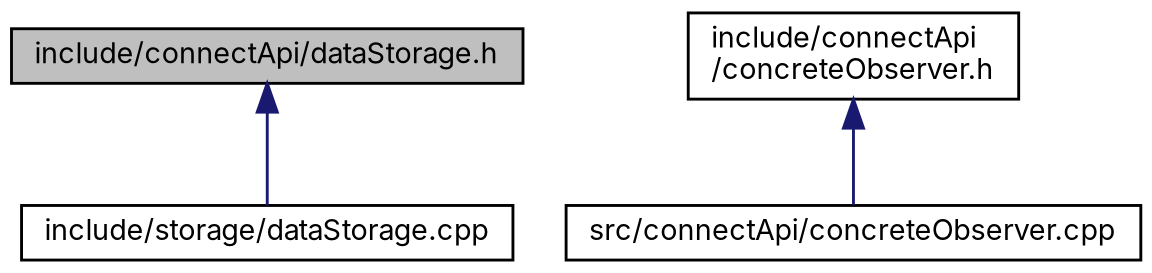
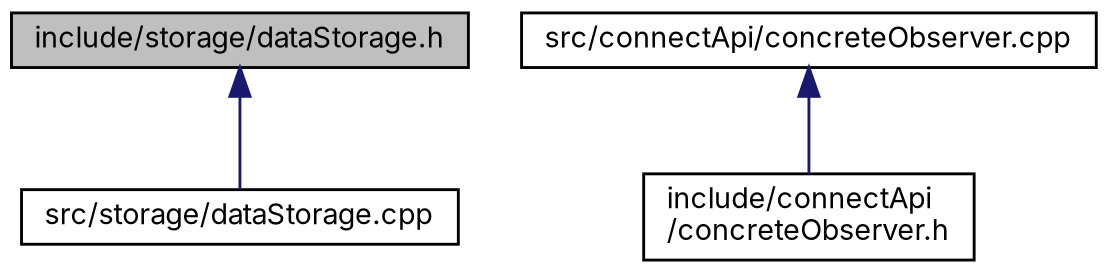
node "include/connectApi/dataStorage.h": label "include/connectApi/dataStorage.h" -> "include/storage/dataStorage.h"
edge "src/connectApi/concreteObserver.cpp" -> "include/connectApi /concreteObserver.h": reversed
node "include/storage/dataStorage.cpp": label "include/storage/dataStorage.cpp" -> "src/storage/dataStorage.cpp"
